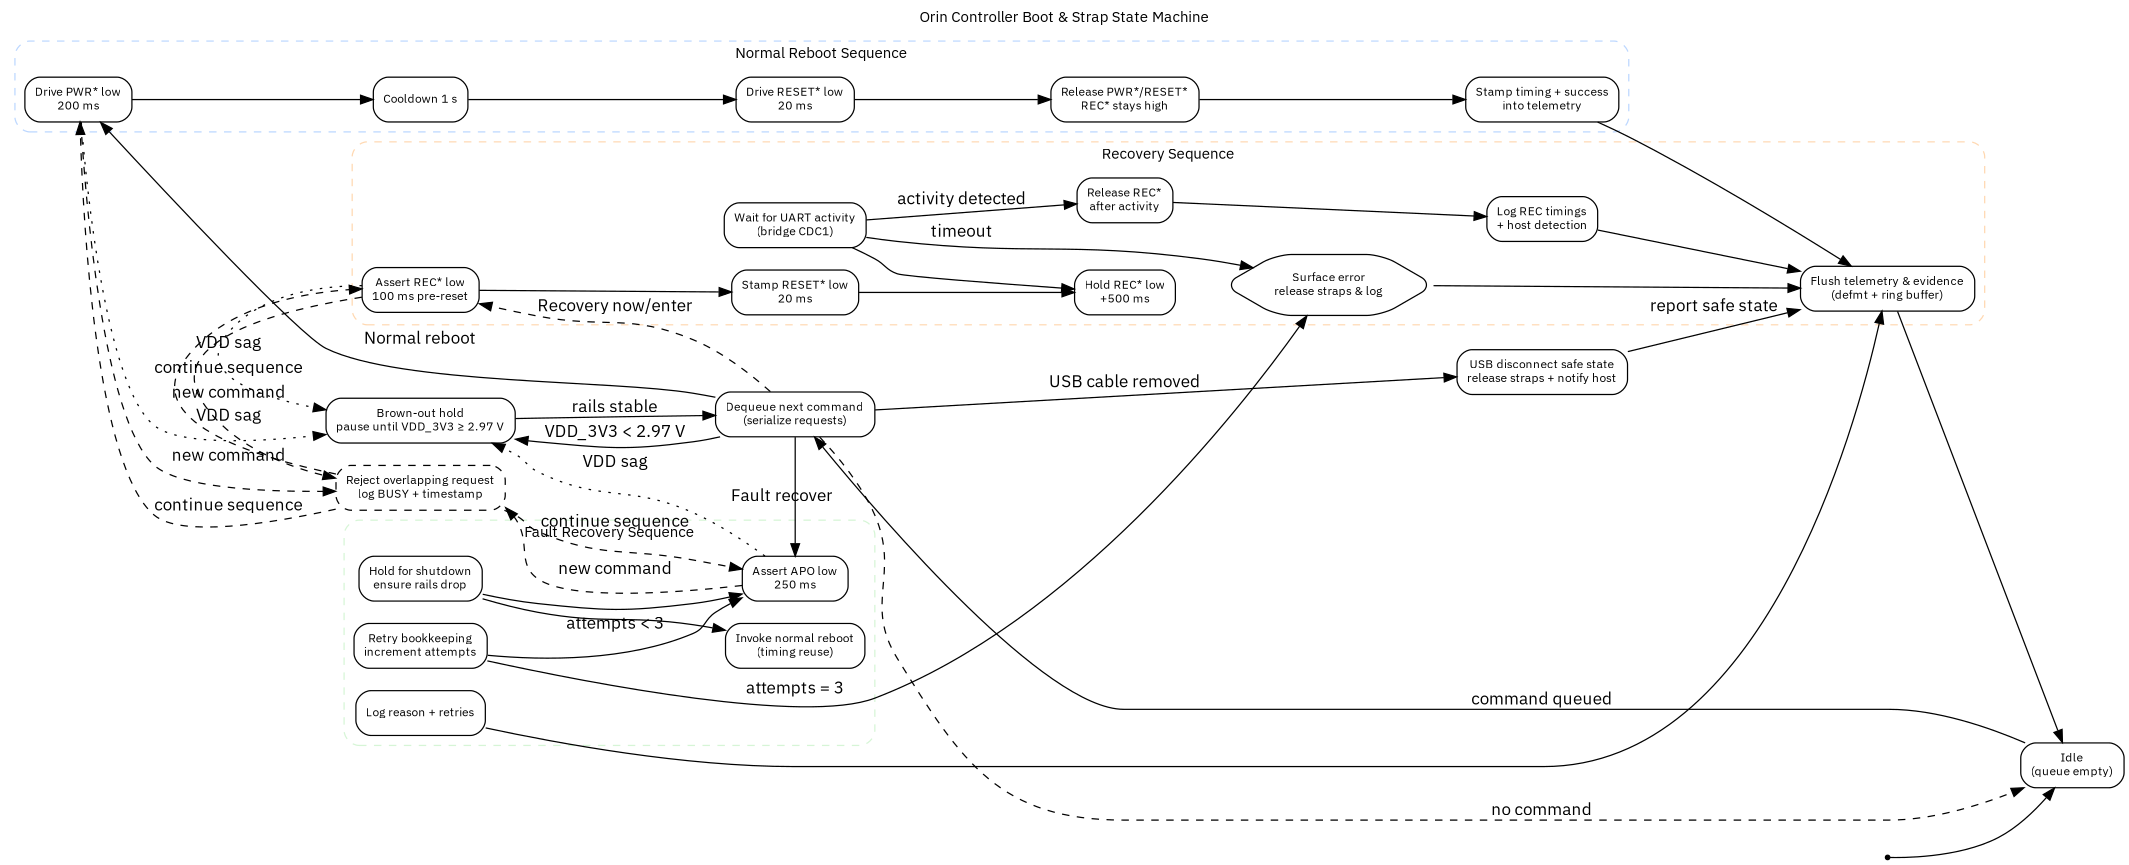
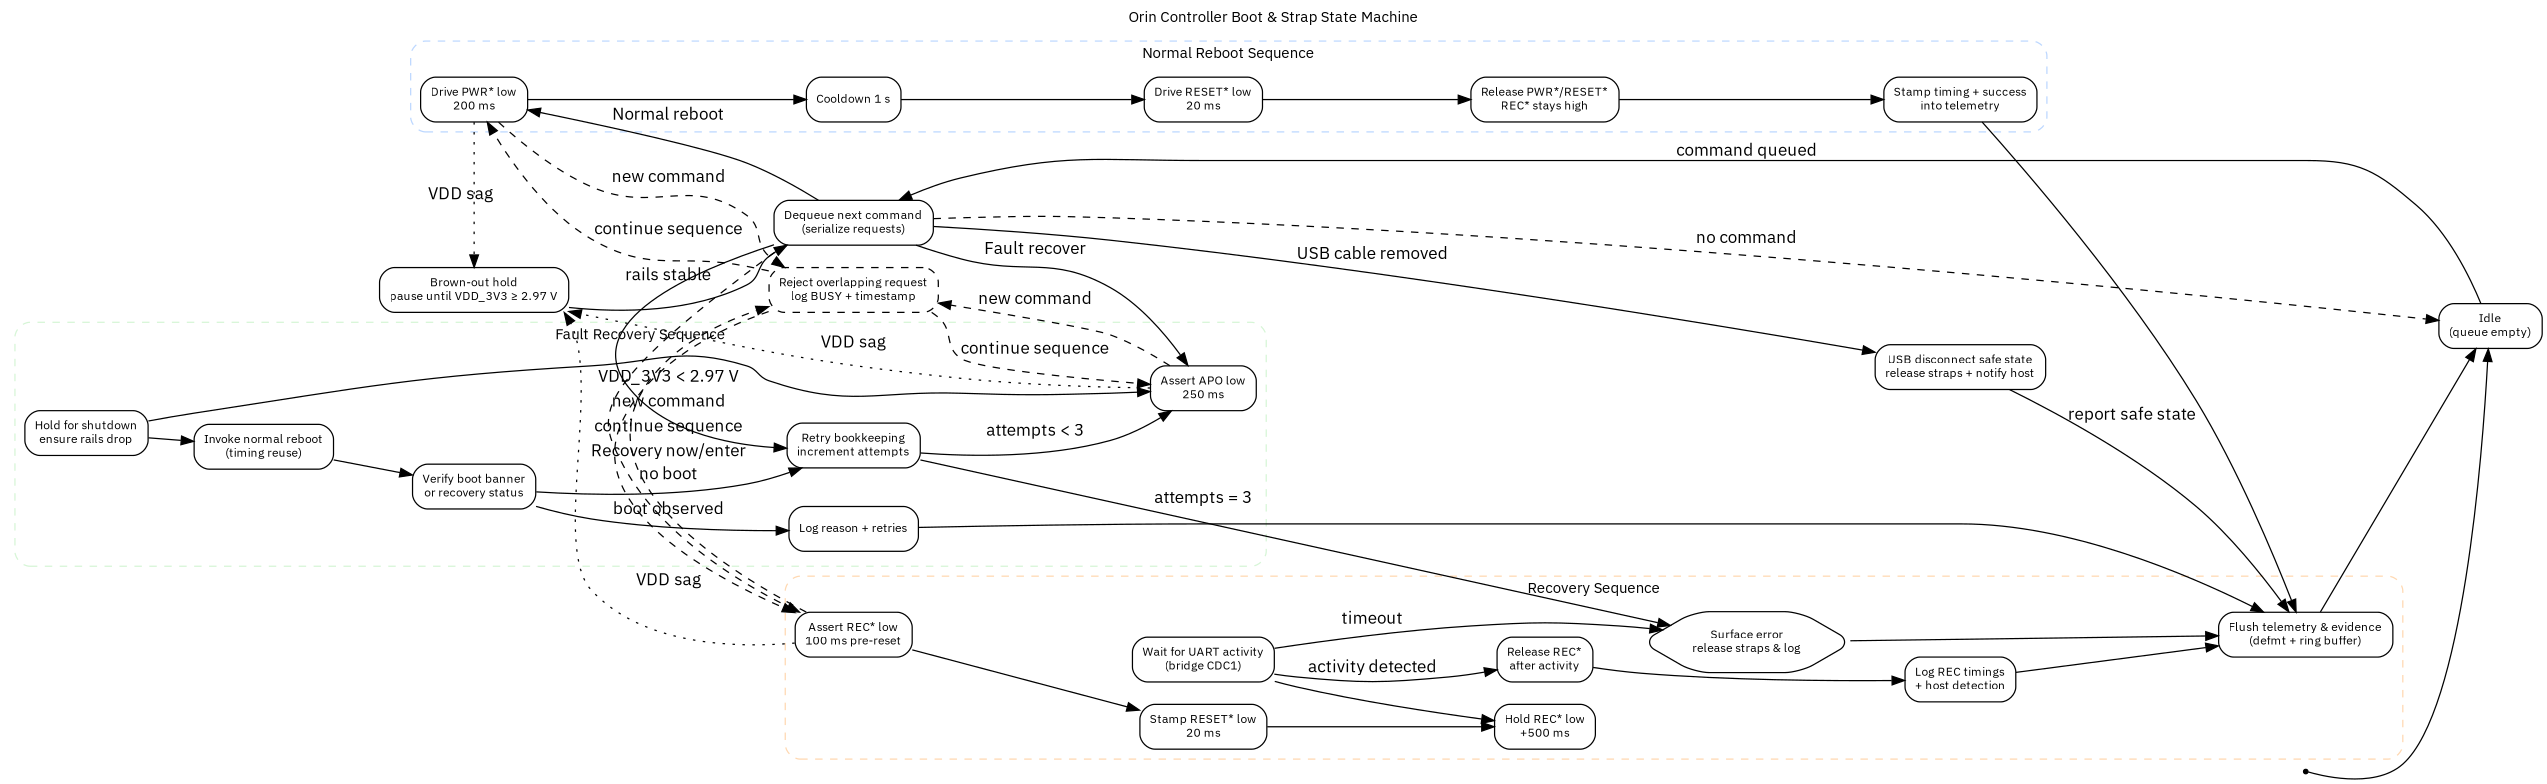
edge "Dequeue next command (serialize requests)" -> "Brown-out hold pause until VDD_3V3 ≥ 2.97 V": now "Dequeue next command (serialize requests)" -> "Retry bookkeeping increment attempts"
node "Verify boot banner or recovery status": added
